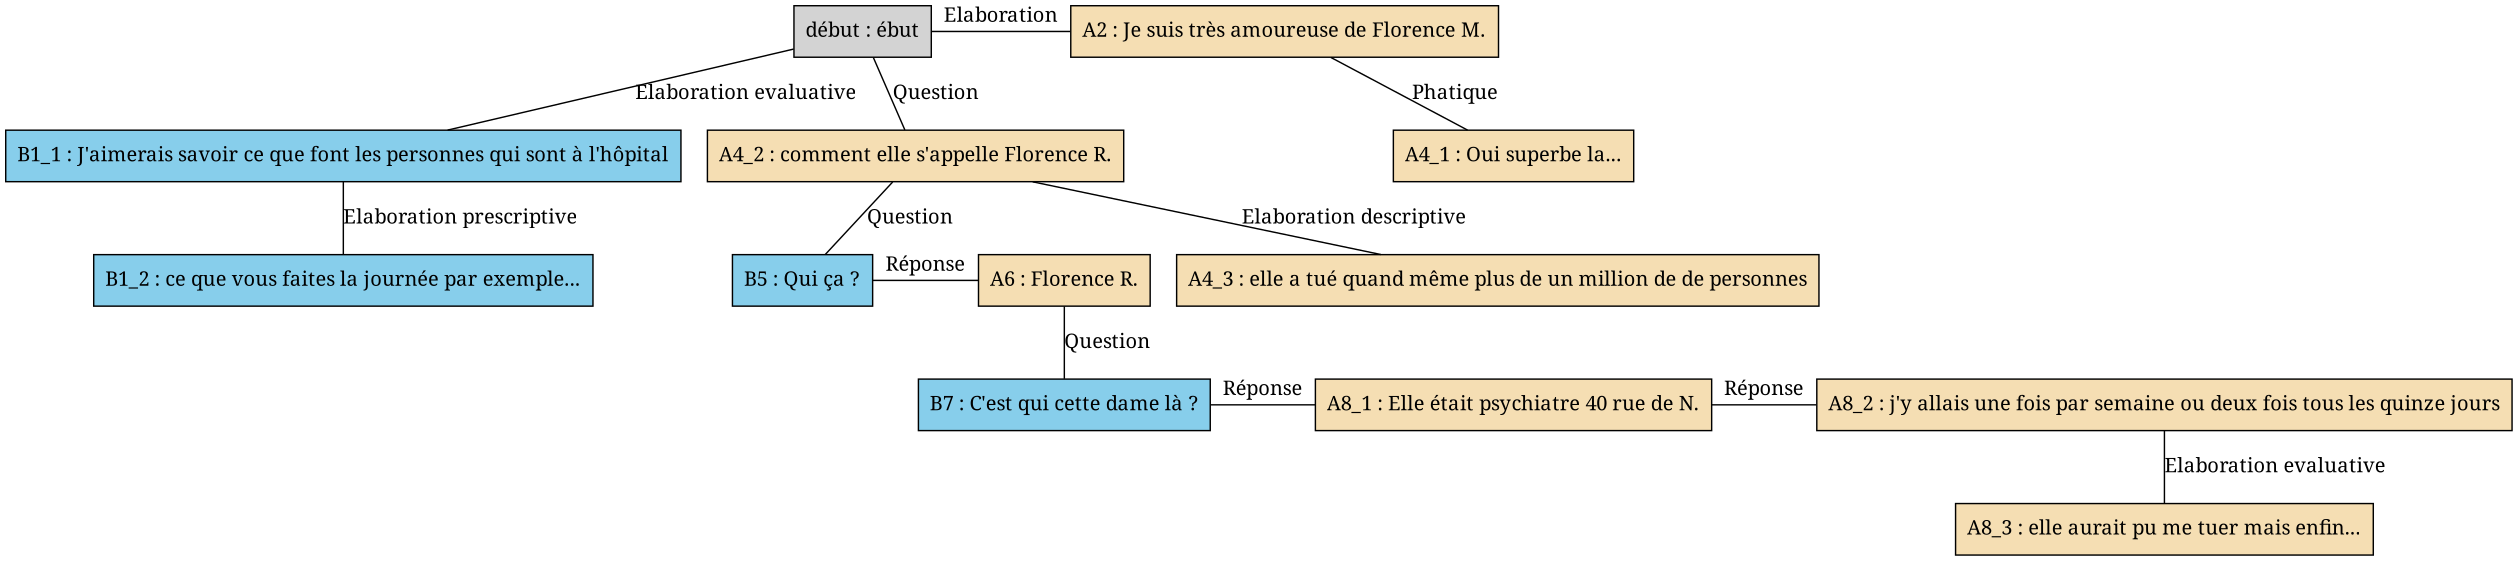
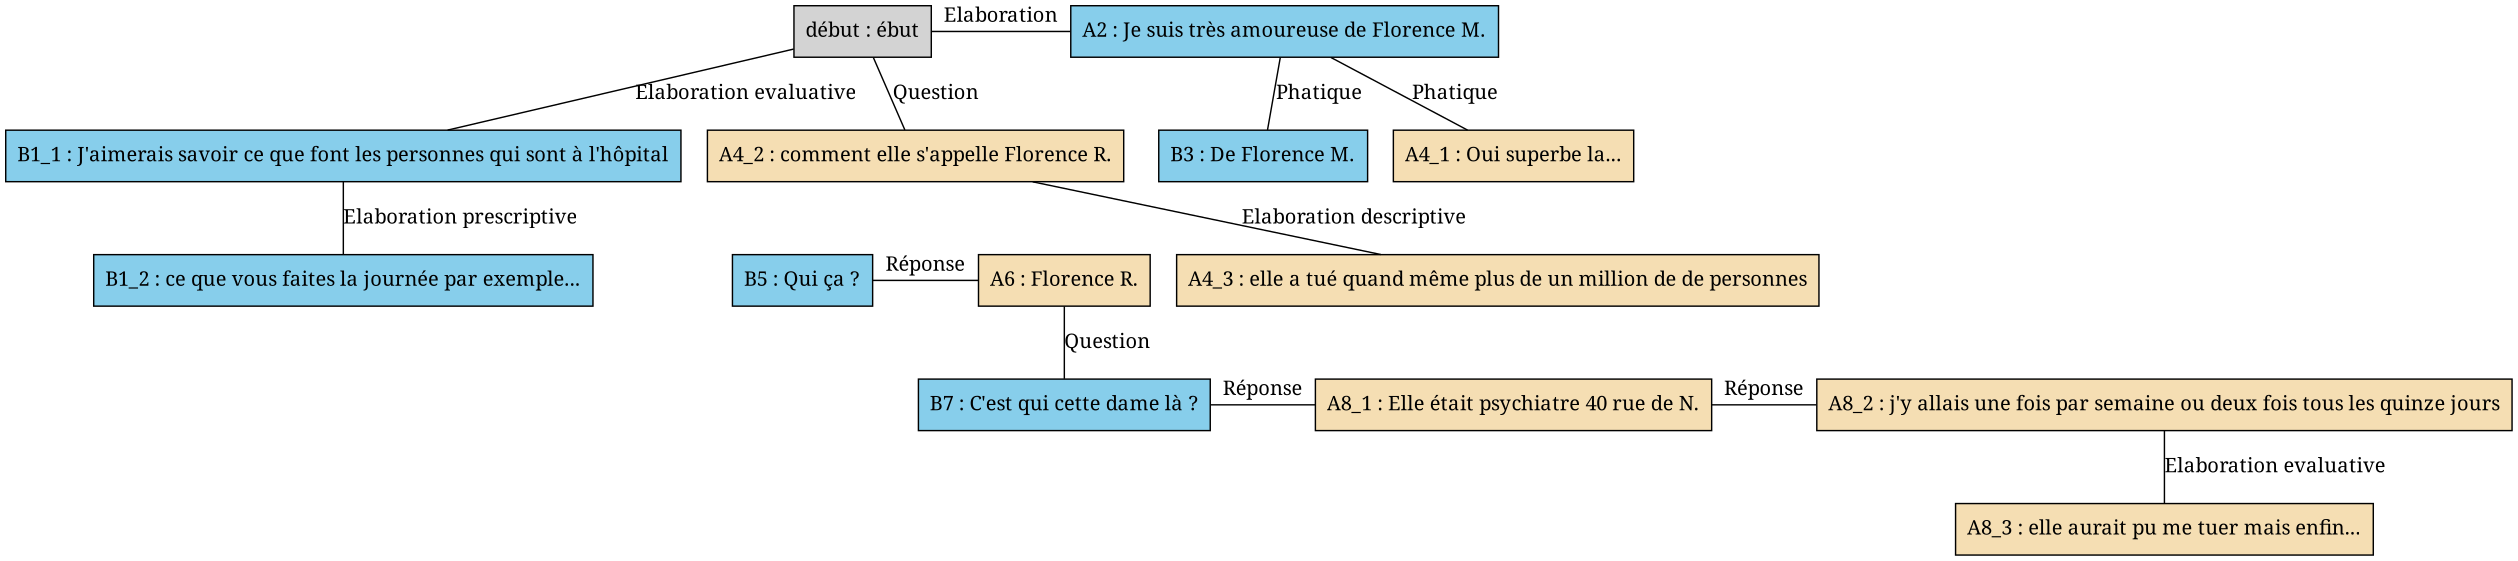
node "A2 : Je suis très amoureuse de Florence M.": fillcolor wheat -> skyblue
node "B3 : De Florence M.": added
edge "A4_2 : comment elle s'appelle Florence R." -- "B5 : Qui ça ?": removed, label "Question"
